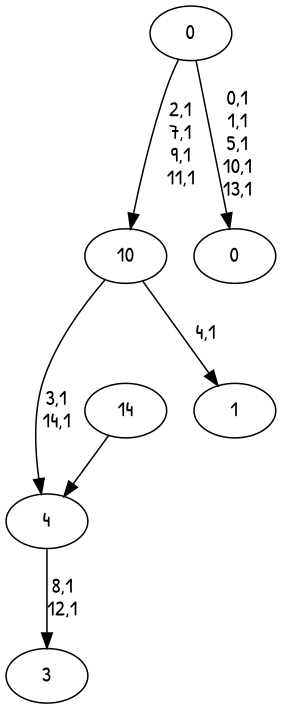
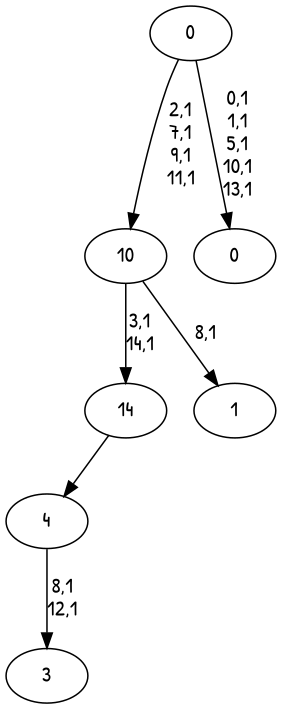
edge "10" -> "1": label "4,1" -> "8,1"
edge "10" -> "4": now "10" -> "14"
